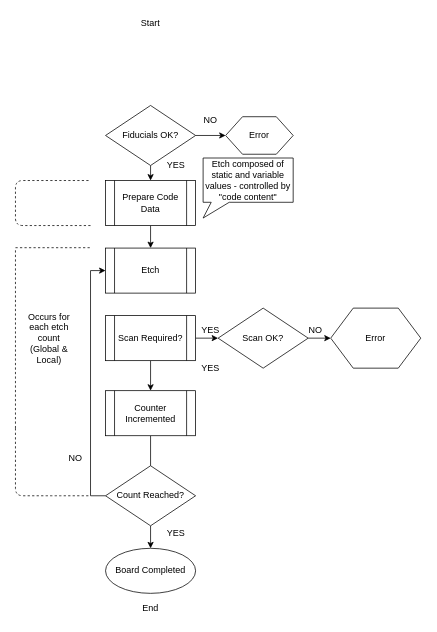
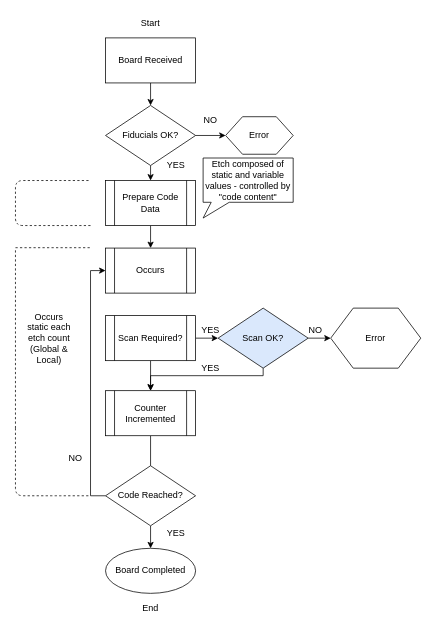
node "Board Received": added
edge "Board Received" -> "Fiducials OK?": added
node "Etch": label "Etch" -> "Occurs"
node "Occurs for each etch count (Global & Local)": label "Occurs for each etch count (Global & Local)" -> "Occurs static each etch count (Global & Local)"
node "Scan OK?": fillcolor #ffffff -> #dae8fc
edge "Scan OK?" -> "Counter Incremented": added
node "Count Reached?": label "Count Reached?" -> "Code Reached?"
